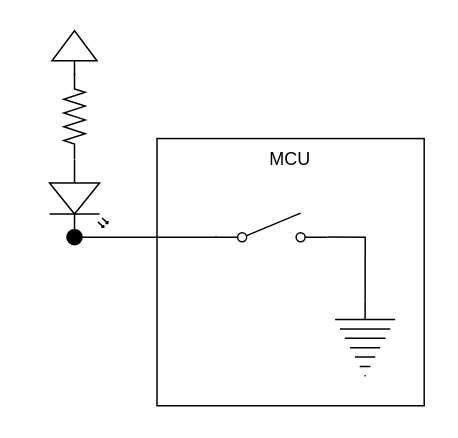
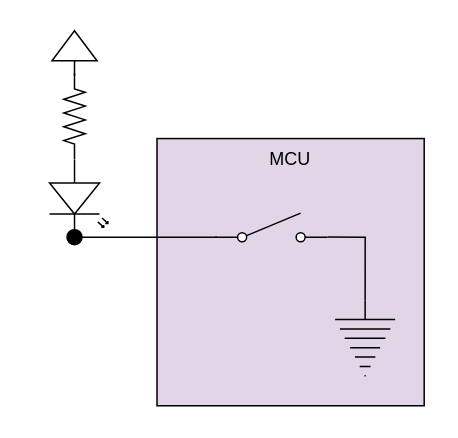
node "MCU": fillcolor #ffffff -> #e1d5e7
